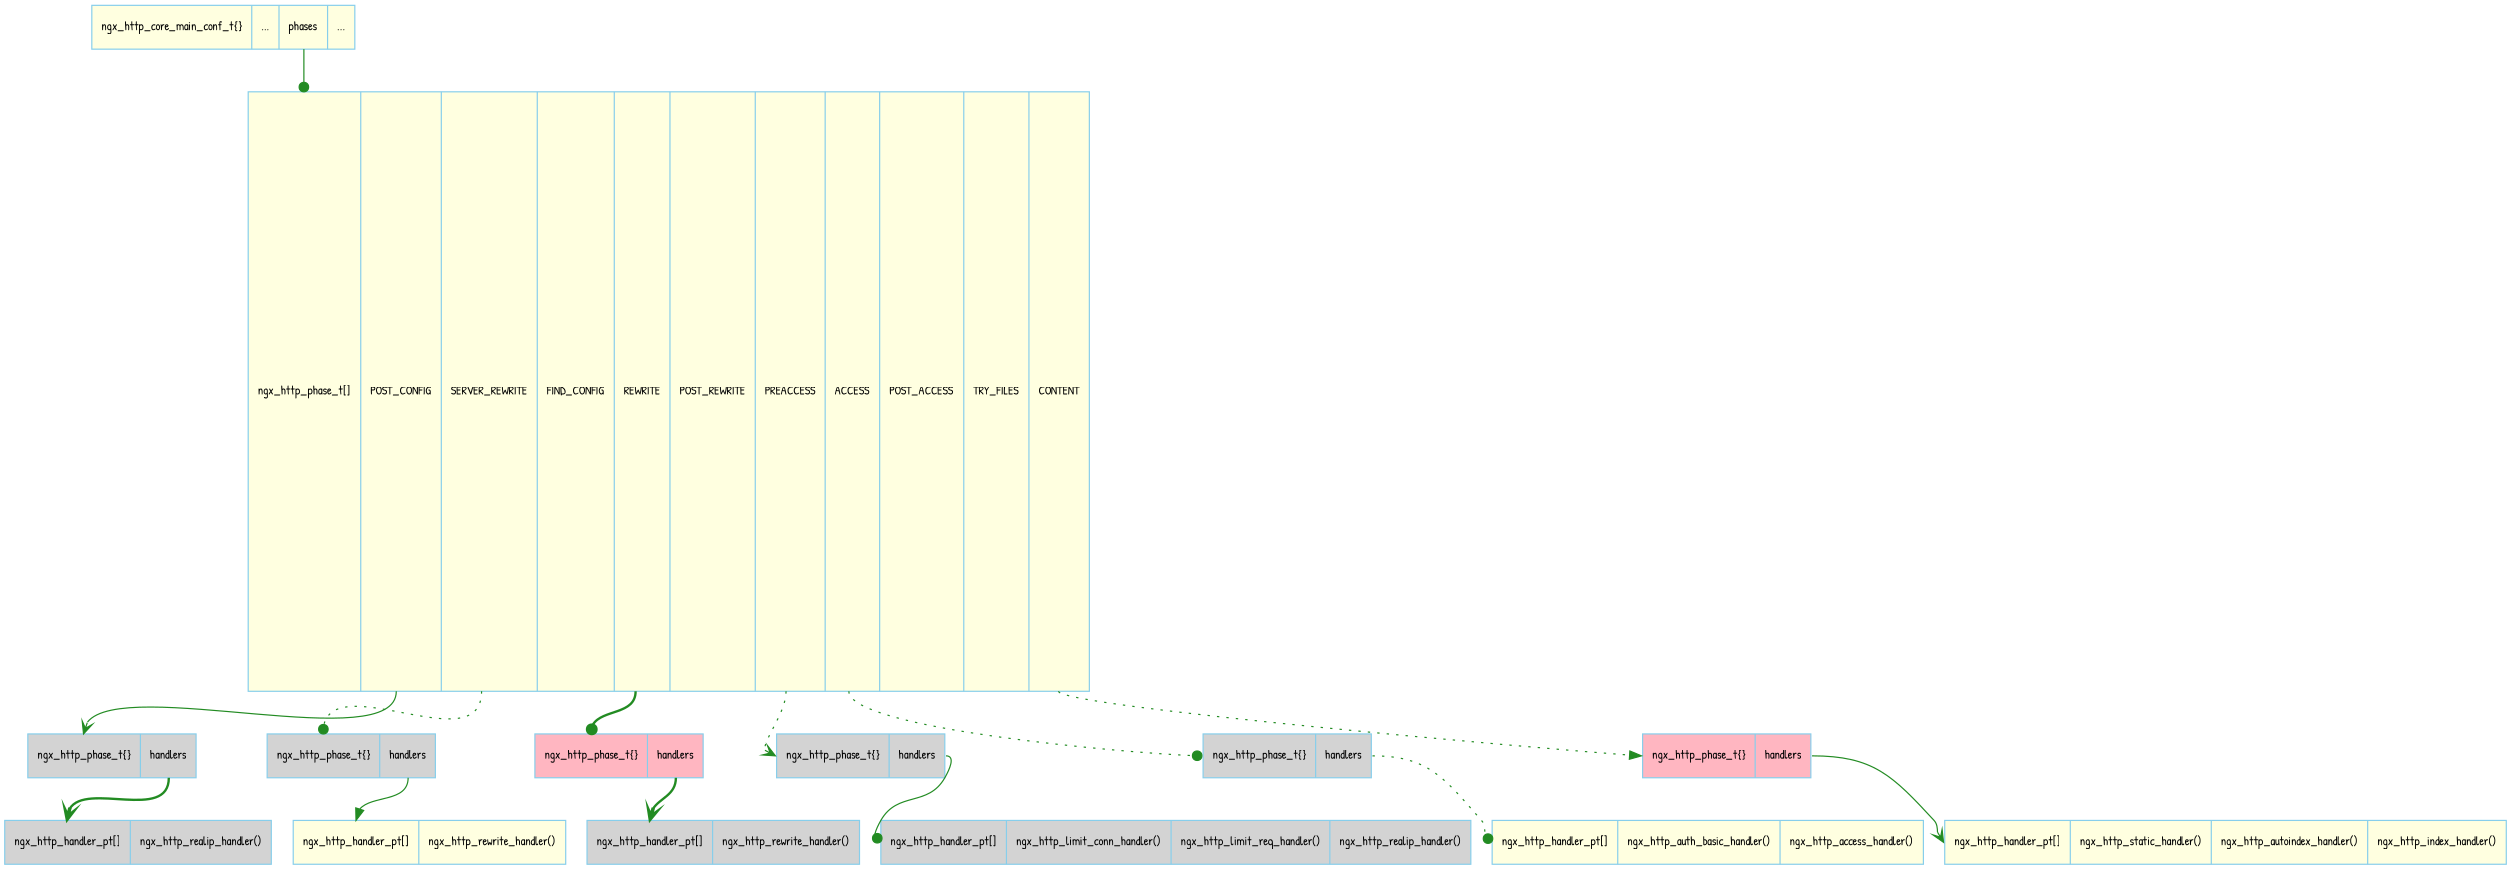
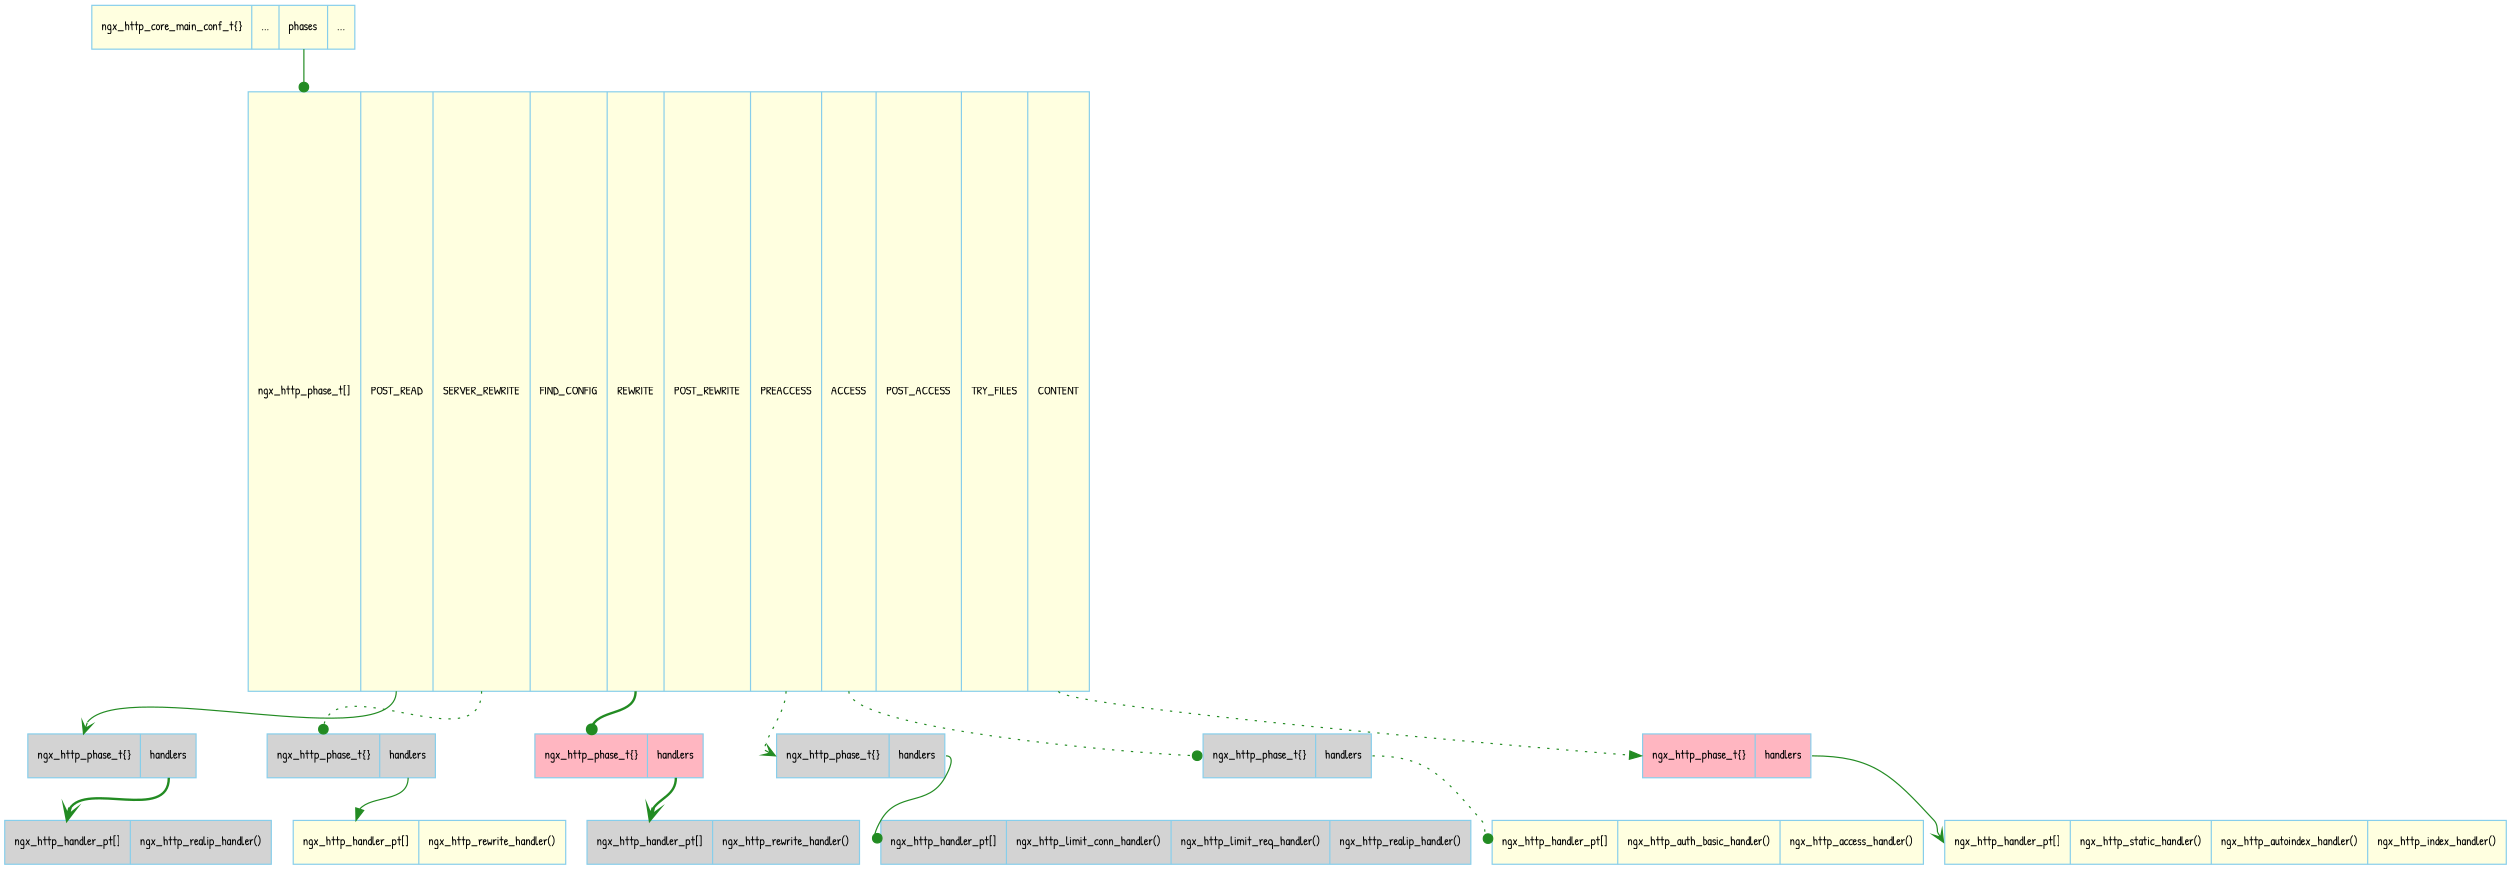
node "ngx_http_phase_t[]": text "POST_CONFIG" -> "POST_READ"
